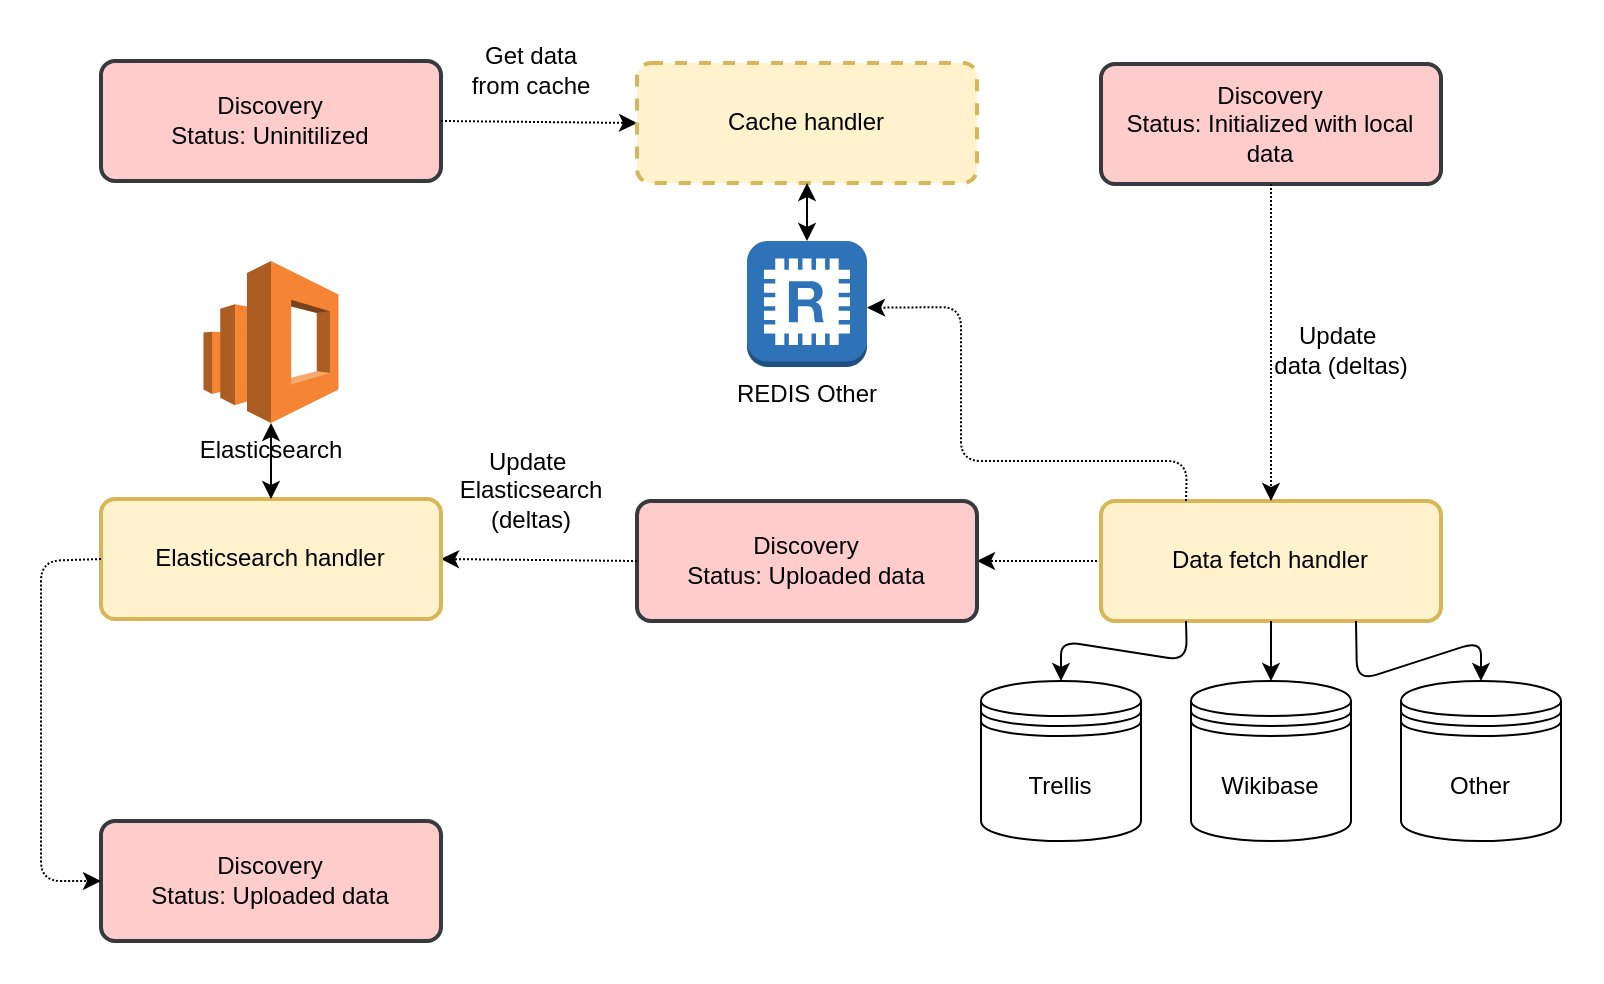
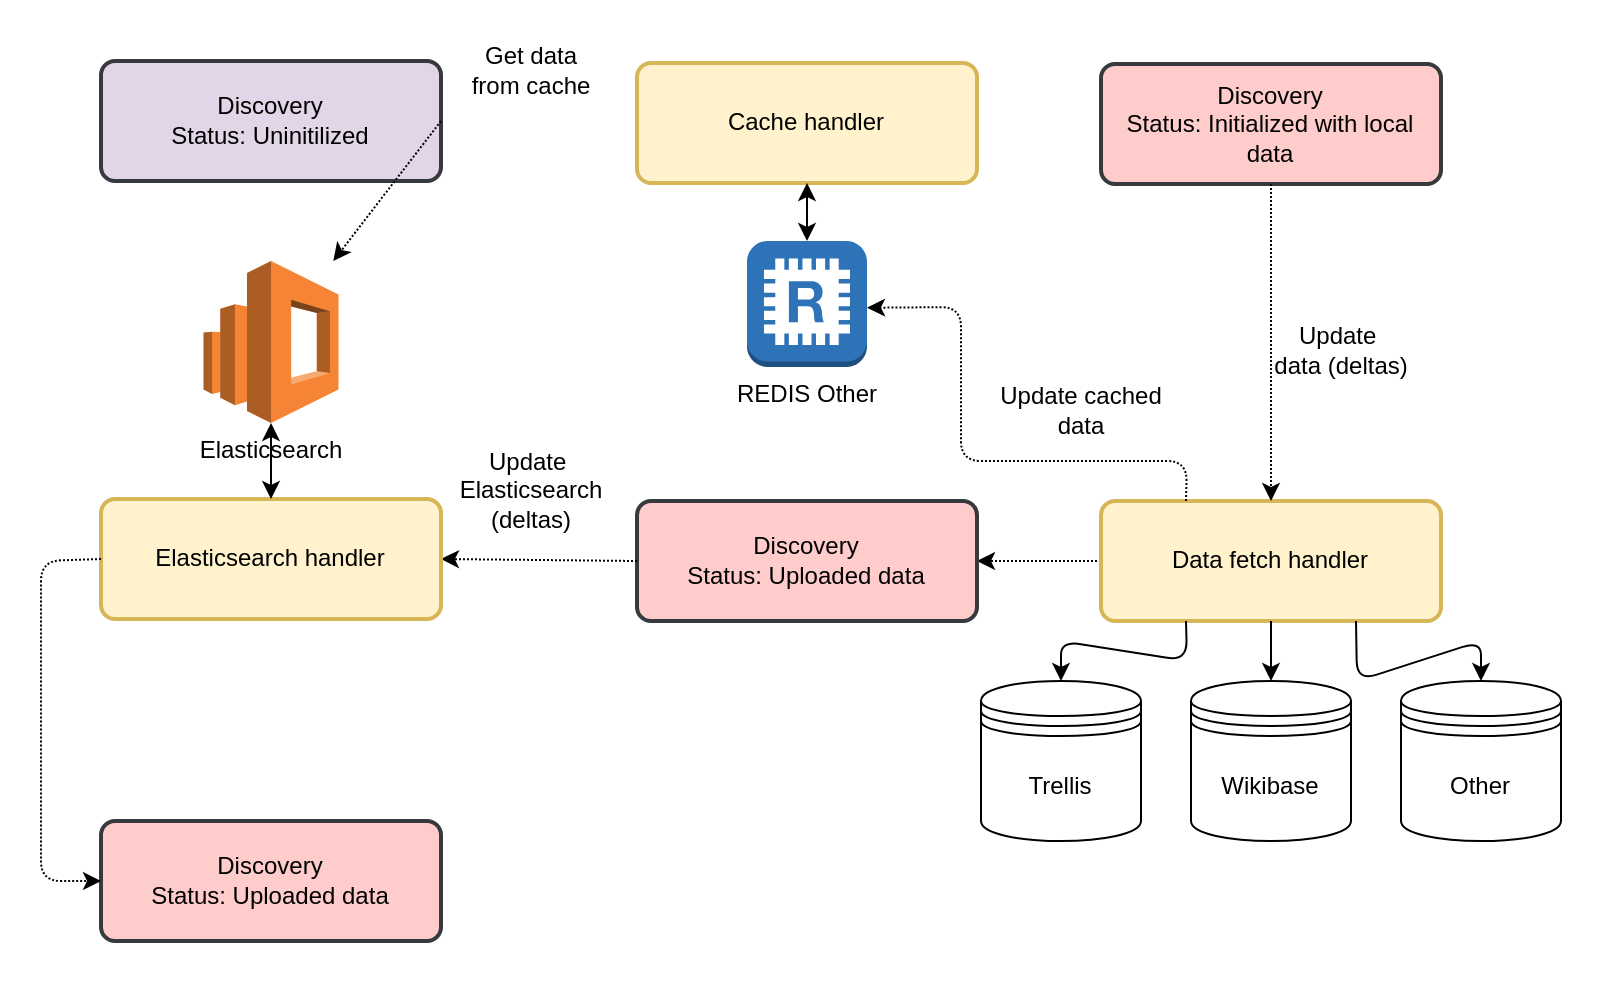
node "Discovery Status: Uninitilized": fillcolor #ffcccc -> #e1d5e7
edge "Discovery Status: Uninitilized" -> "Cache handler": now "Discovery Status: Uninitilized" -> "Elasticsearch"
node "Cache handler": style dashed -> solid
node "Update cached data": added
